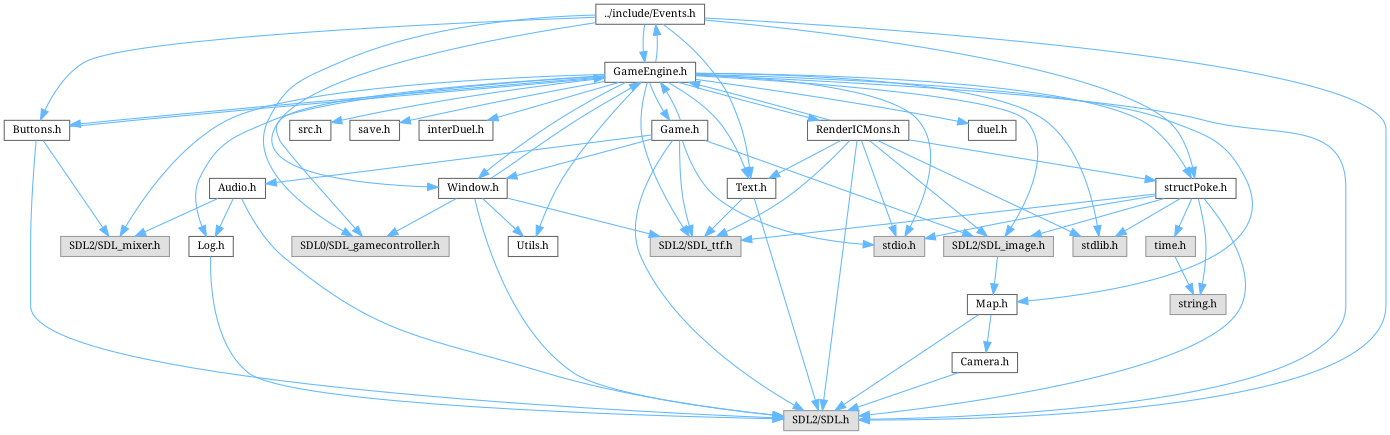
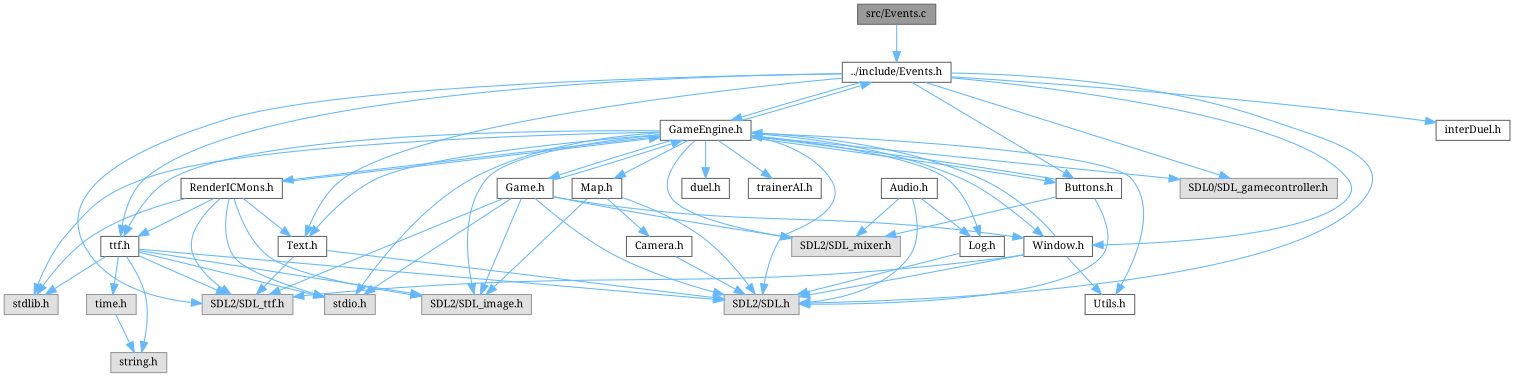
node "src/Events.c": added
edge "GameEngine.h" -> "interDuel.h": now "../include/Events.h" -> "interDuel.h"
node "src.h": label "src.h" -> "trainerAI.h"
node "save.h": removed
edge "Game.h" -> "Audio.h": now "Game.h" -> "SDL2/SDL_mixer.h"
edge "GameEngine.h" -> "SDL2/SDL_ttf.h": now "../include/Events.h" -> "SDL2/SDL_ttf.h"
node "structPoke.h": label "structPoke.h" -> "ttf.h"
edge "Window.h" -> "SDL0/SDL_gamecontroller.h": removed
edge "RenderICMons.h" -> "SDL2/SDL.h": removed
edge "SDL2/SDL_image.h" -> "Map.h": reversed
